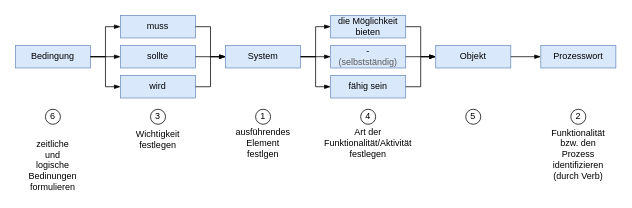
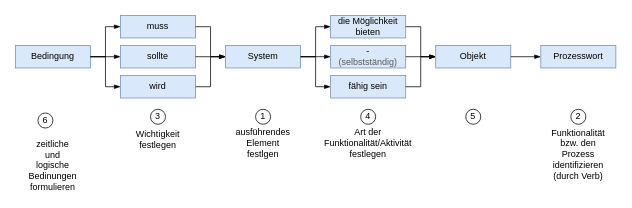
node "6": moved (53, 117) -> (45, 120)
